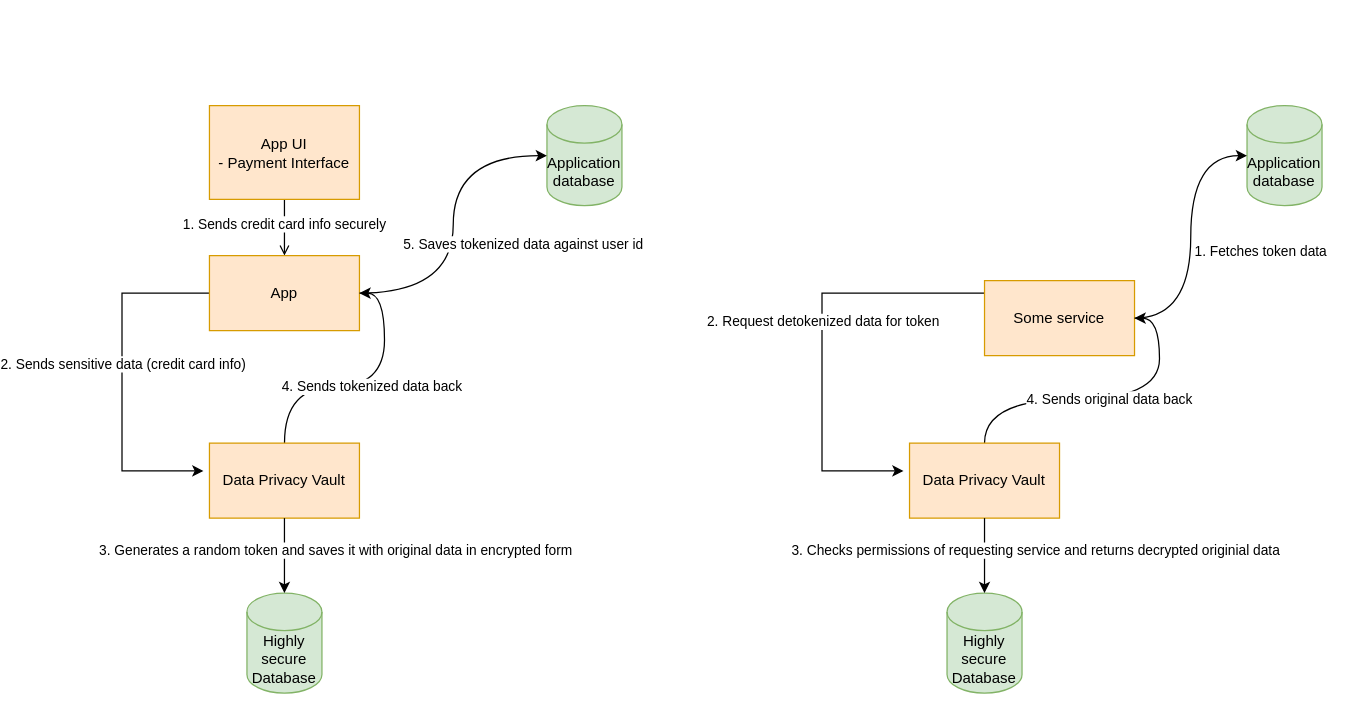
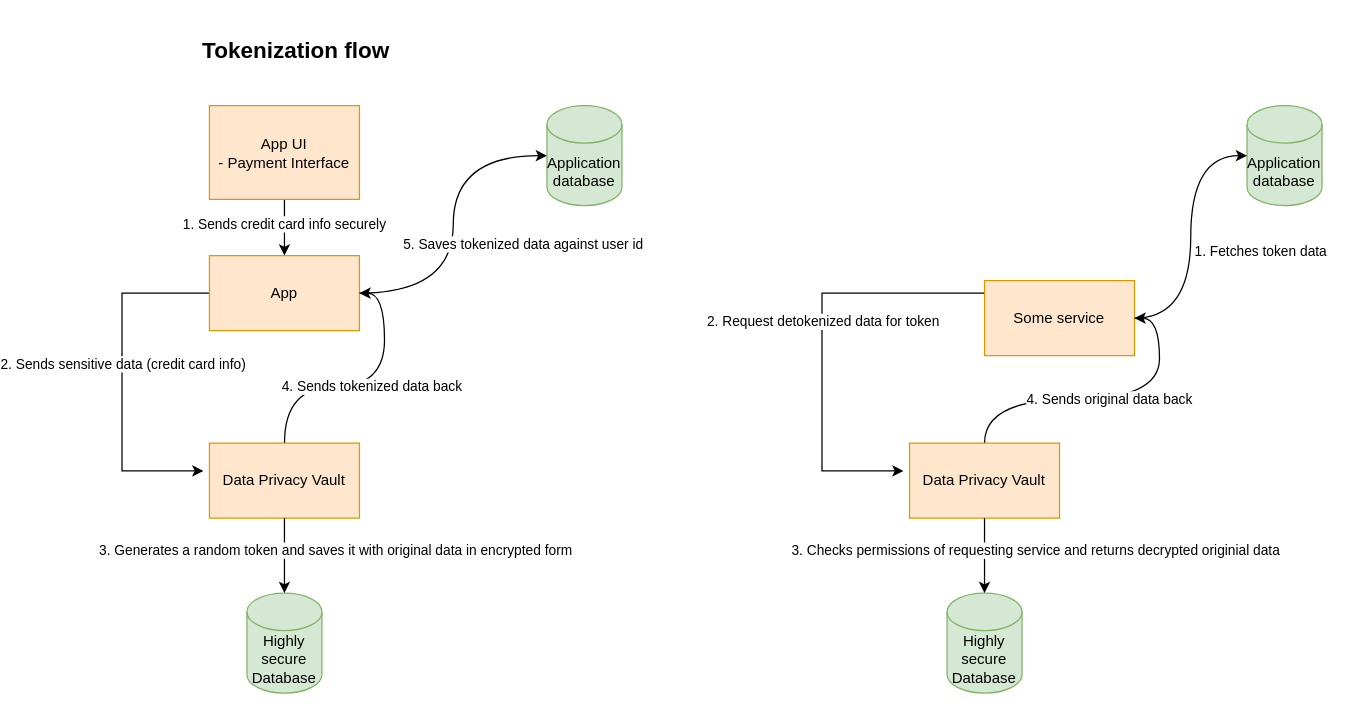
node "Tokenization flow": added
edge "App UI - Payment Interface" -> "App": arrowhead open -> classic
